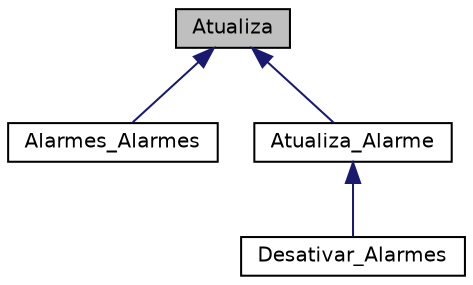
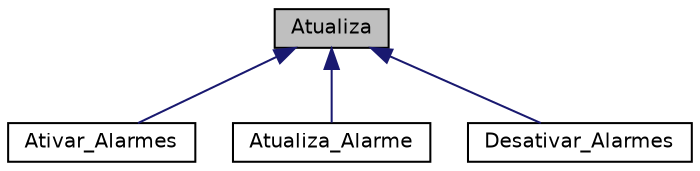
node "Alarmes_Alarmes": label "Alarmes_Alarmes" -> "Ativar_Alarmes"
edge "Desativar_Alarmes" -> "Atualiza_Alarme": now "Desativar_Alarmes" -> "Atualiza"
